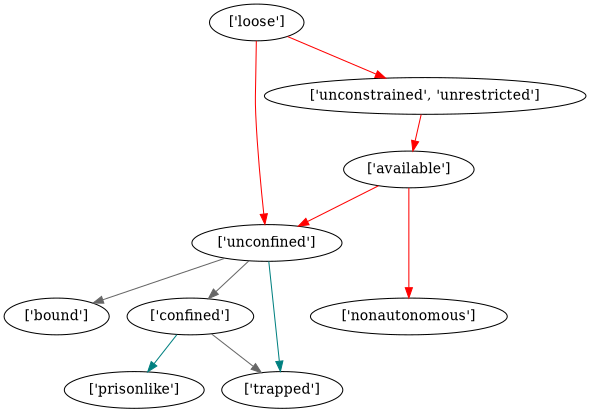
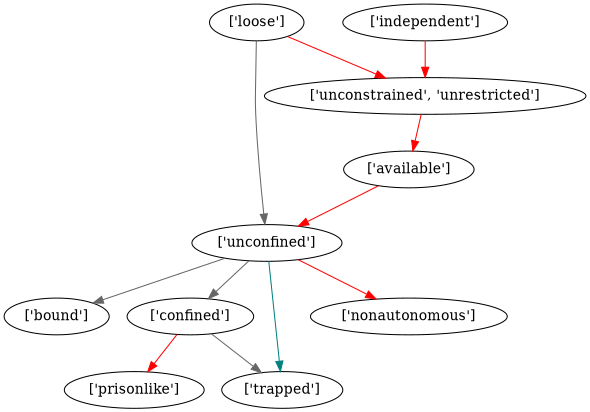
node "['independent']": added
edge "['loose']" -> "['unconfined']": color red -> gray40
edge "['available']" -> "['nonautonomous']": now "['unconfined']" -> "['nonautonomous']"
edge "['confined']" -> "['prisonlike']": color teal -> red
